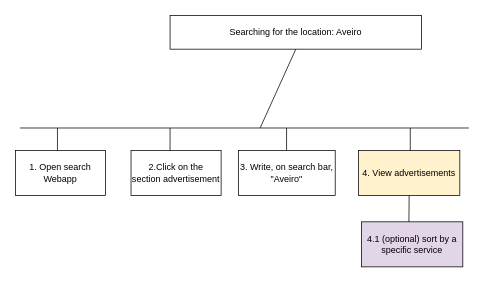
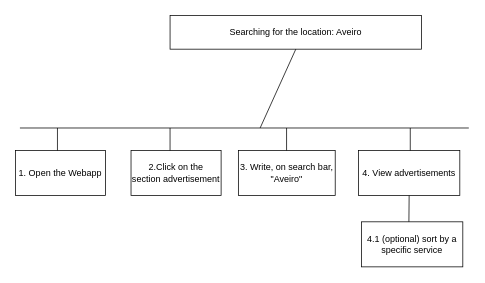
node "1. Open search Webapp": label "1. Open search Webapp" -> "1. Open the Webapp"
node "4. View advertisements": fillcolor #fff2cc -> #ffffff
node "4.1 (optional) sort by a specific service": fillcolor #e1d5e7 -> #ffffff
